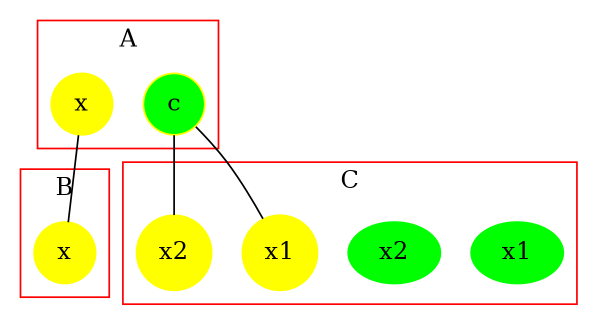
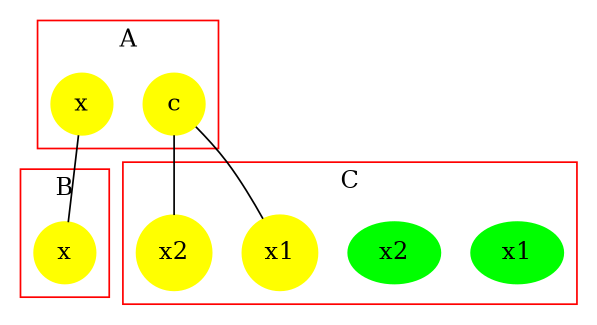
node "c": fillcolor green -> yellow
